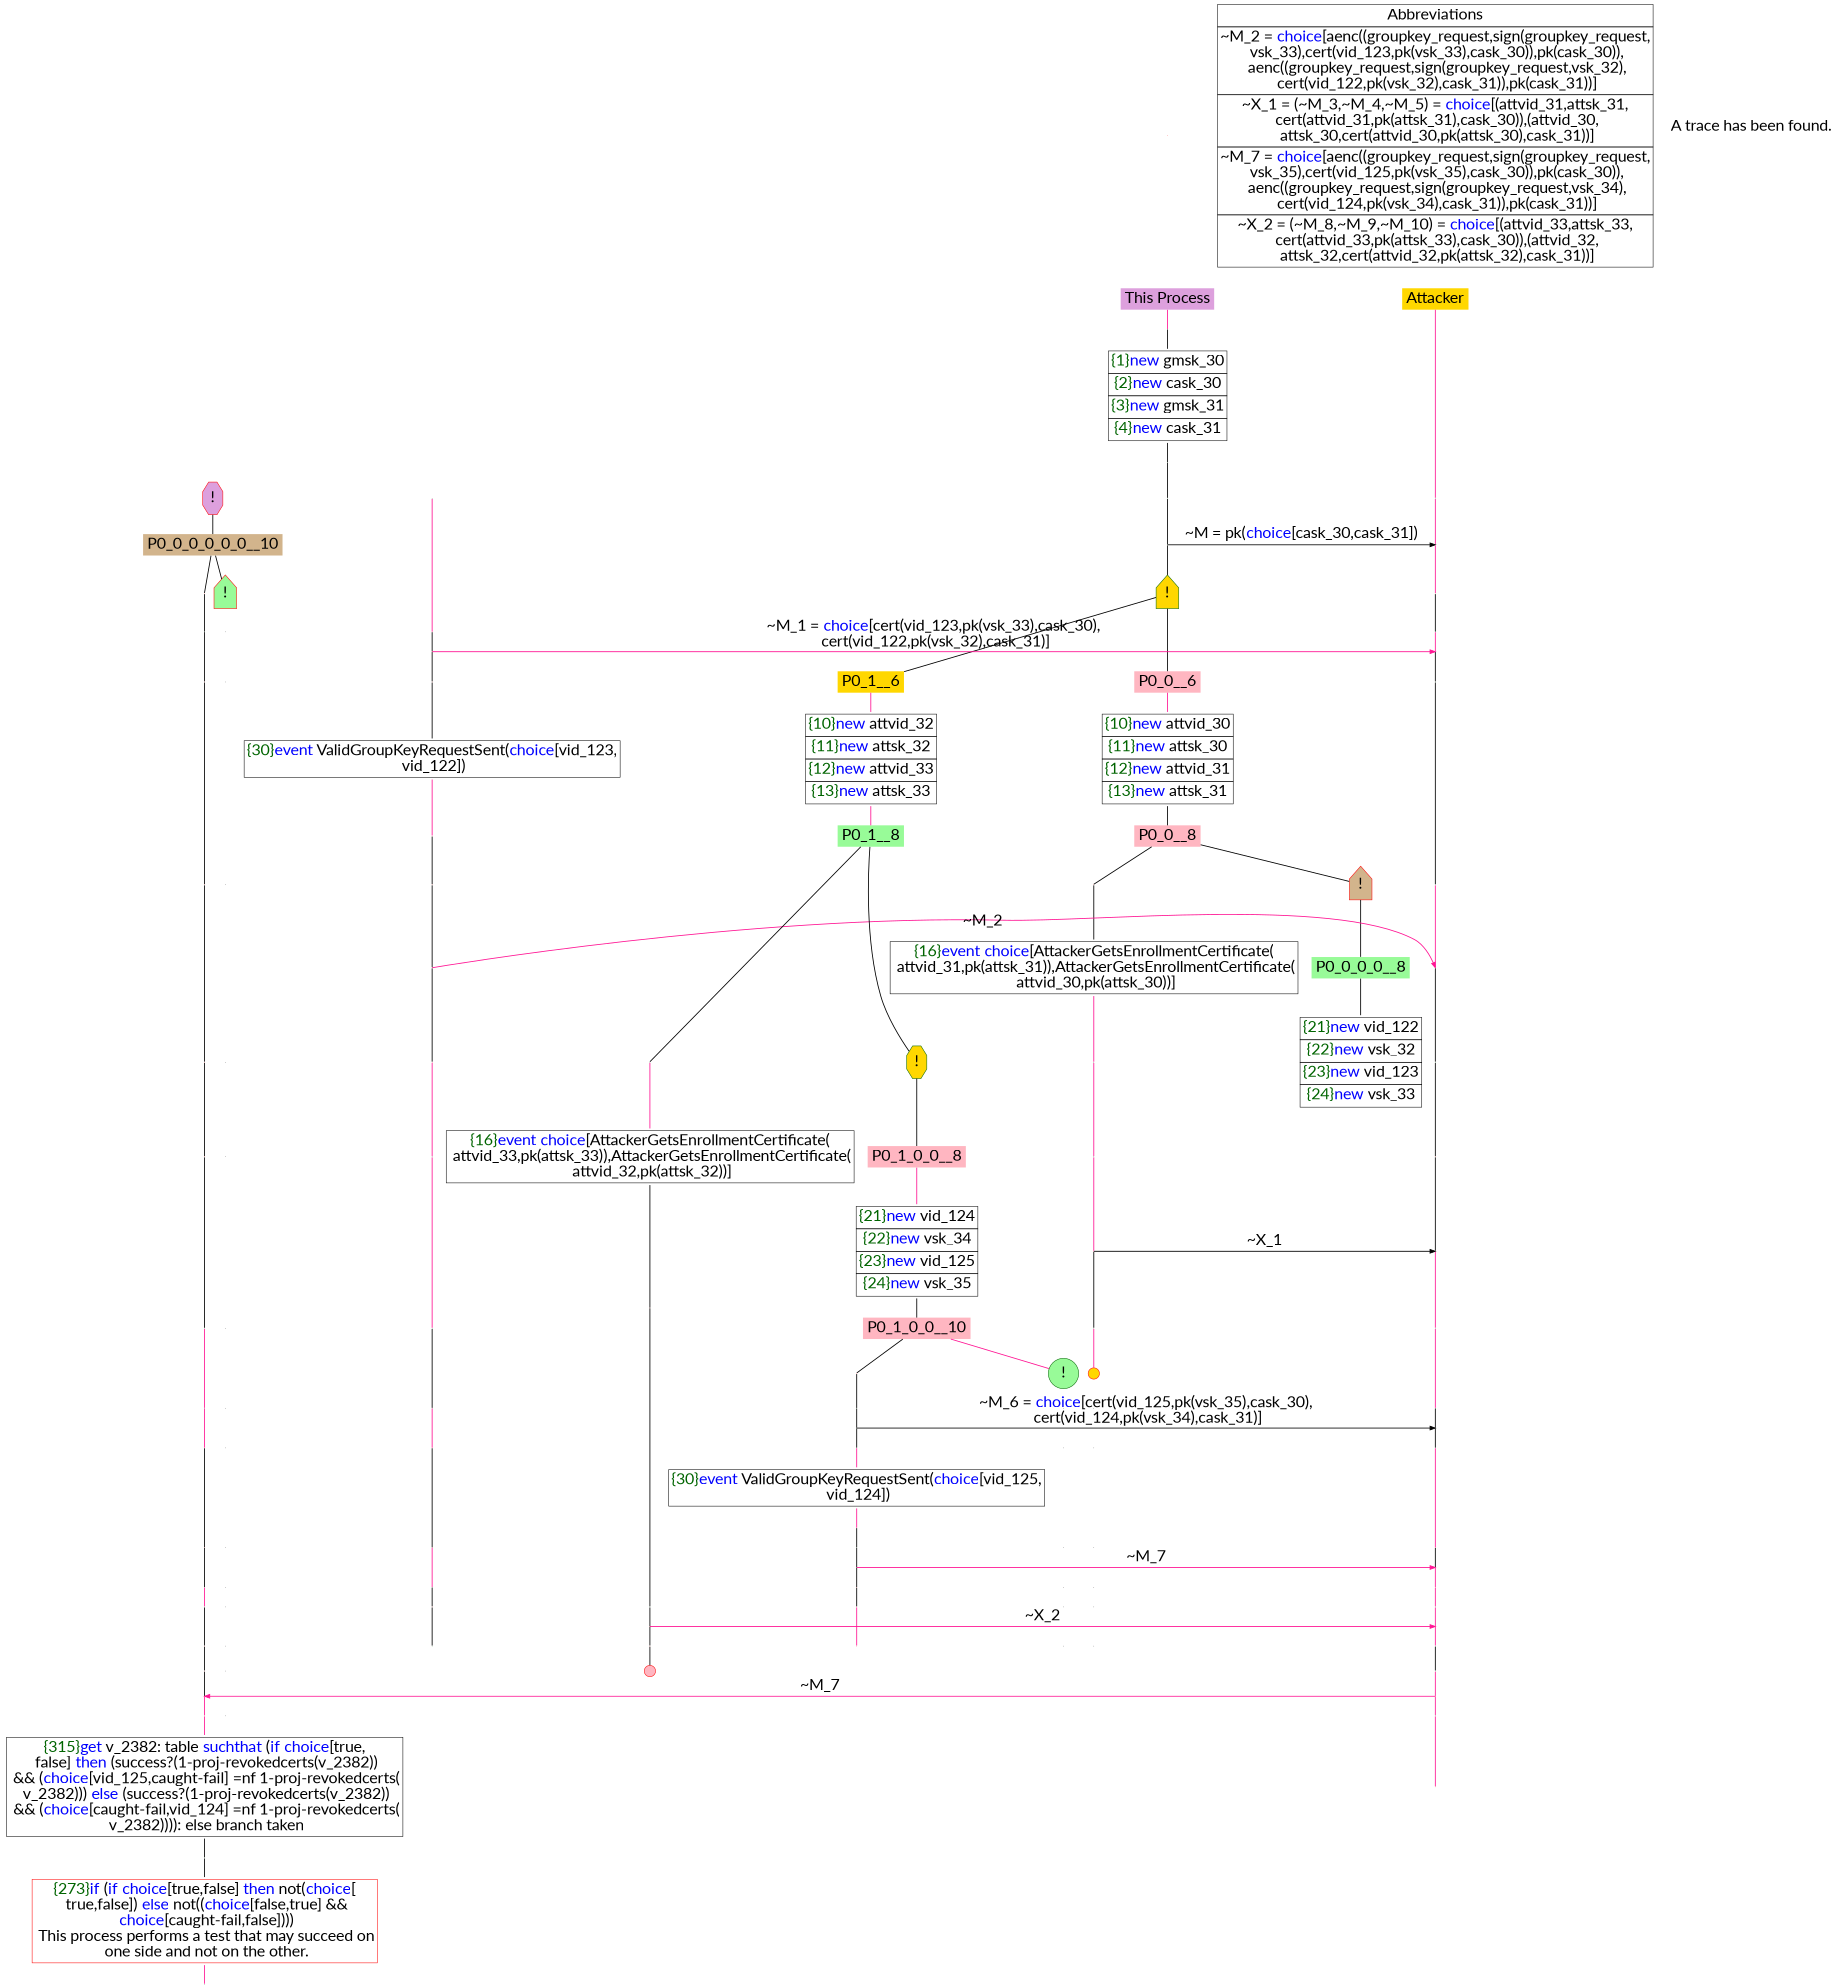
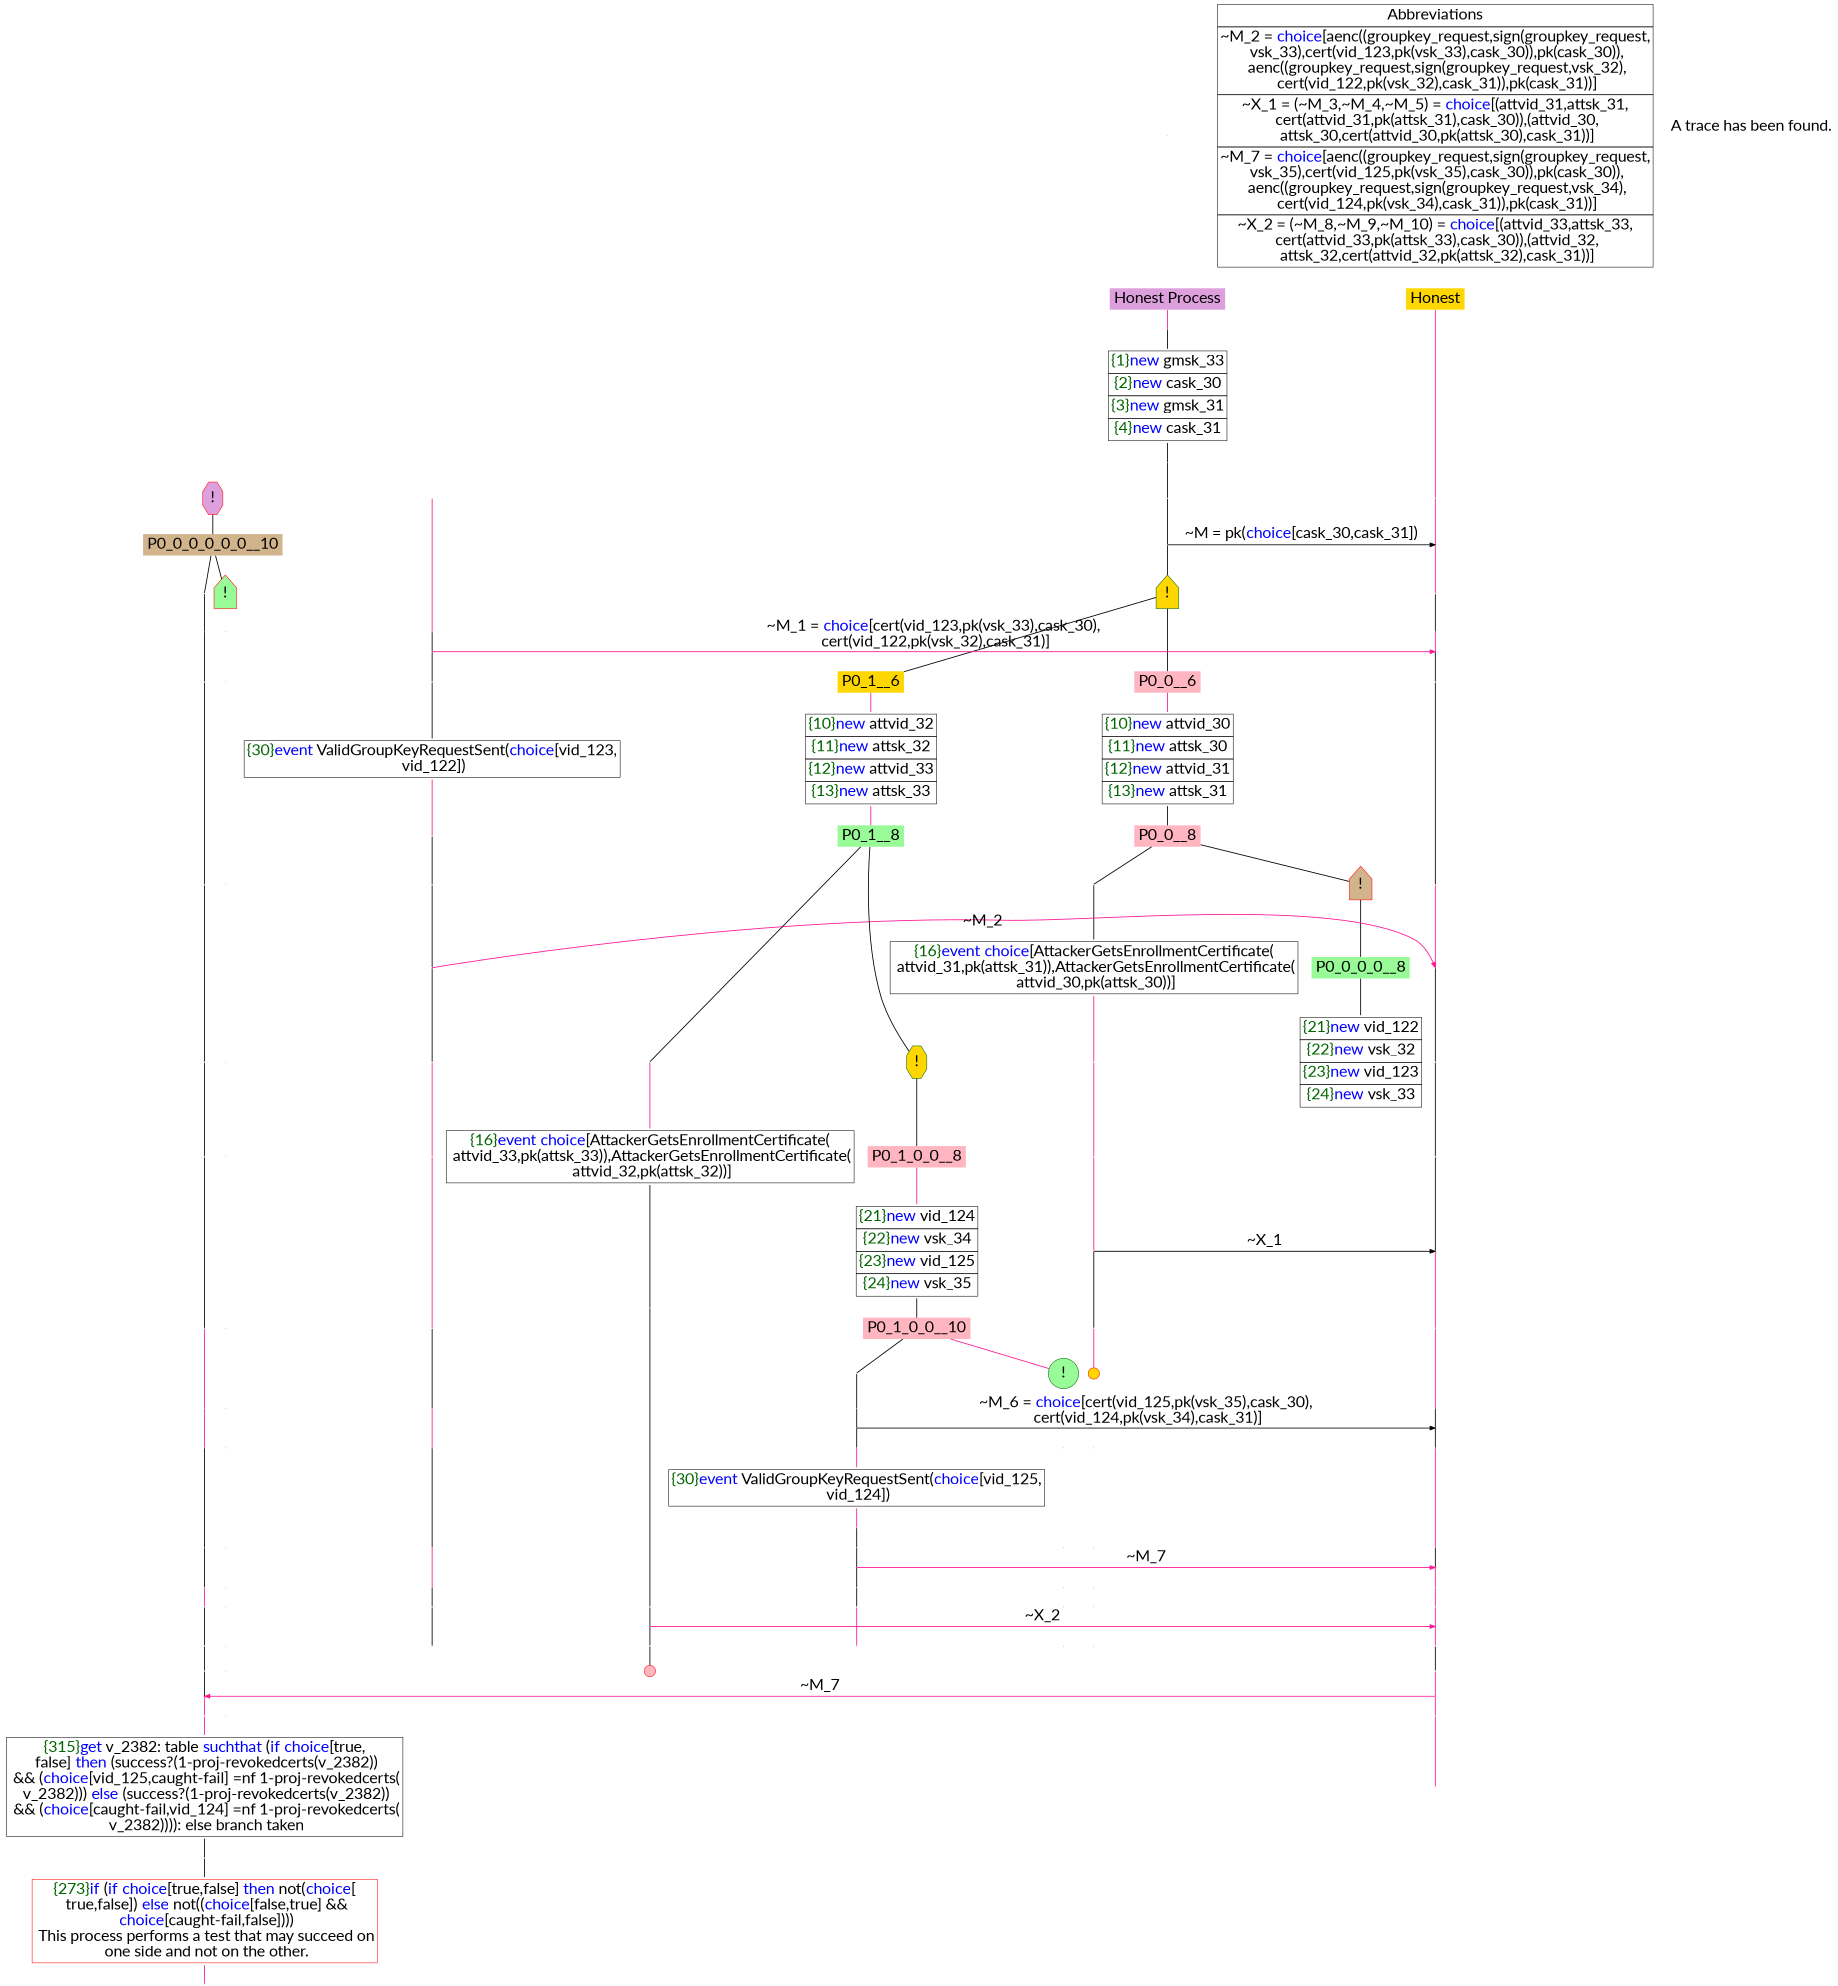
node "This Process": label "This Process" -> "Honest Process"
node "Attacker": label "Attacker" -> "Honest"
node "{1}": text "gmsk_30" -> "gmsk_33"
